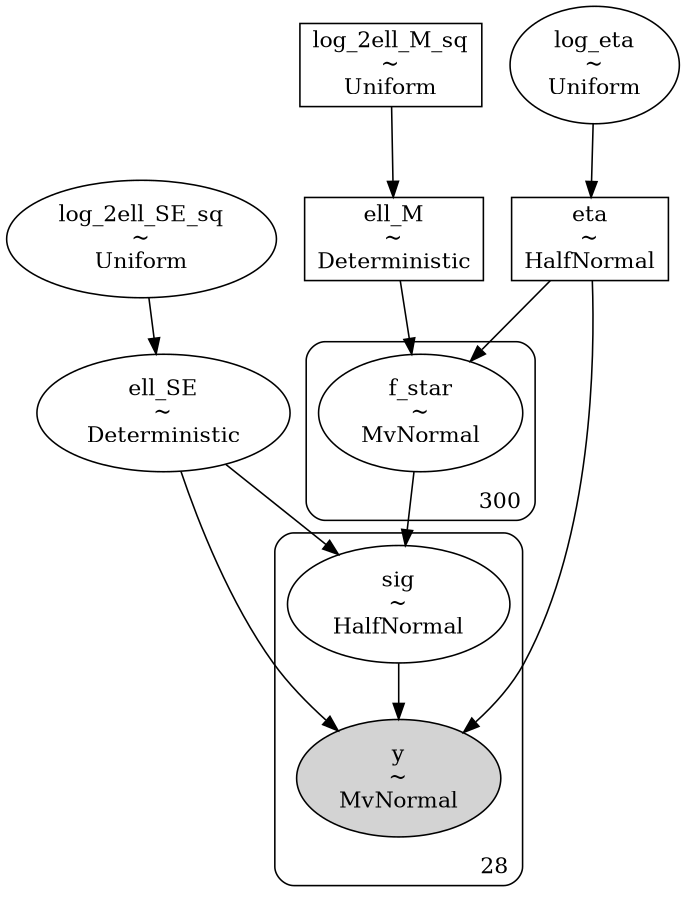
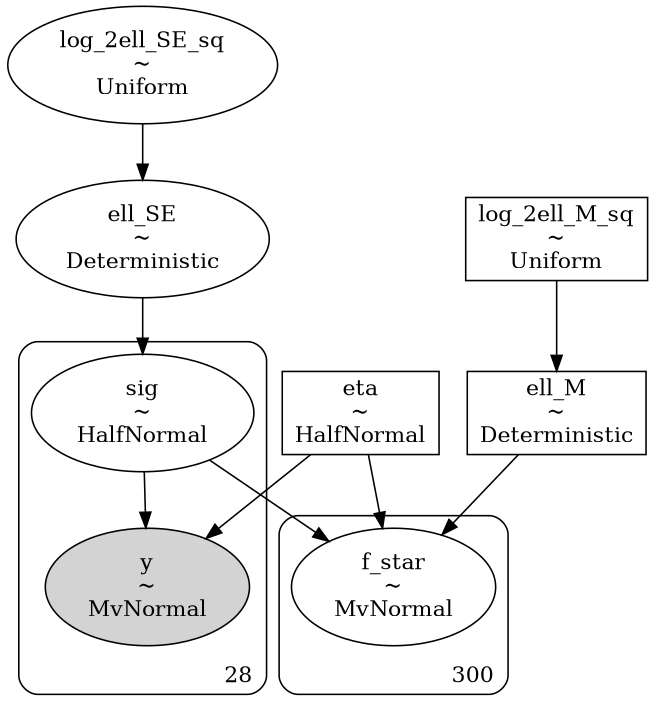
node "log_eta ~ Uniform": removed
edge "f_star ~ MvNormal" -> "sig ~ HalfNormal": reversed
edge "ell_SE ~ Deterministic" -> "y ~ MvNormal": removed
